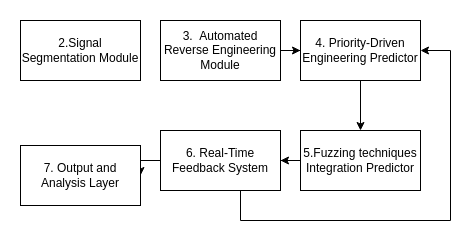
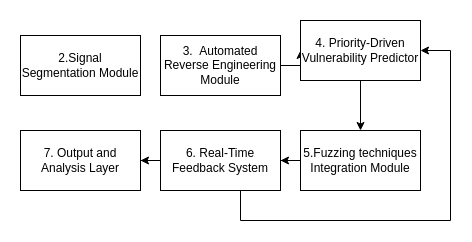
node "2.Signal Segmentation Module": moved (81, 51) -> (81, 66)
node "3. Automated Reverse Engineering Module": moved (221, 51) -> (221, 66)
node "4. Priority-Driven Engineering Predictor": label "4. Priority-Driven Engineering Predictor" -> "4. Priority-Driven Vulnerability Predictor"
node "5.Fuzzing techniques Integration Predictor": label "5.Fuzzing techniques Integration Predictor" -> "5.Fuzzing techniques Integration Module"
node "7. Output and Analysis Layer": moved (81, 176) -> (81, 161)
